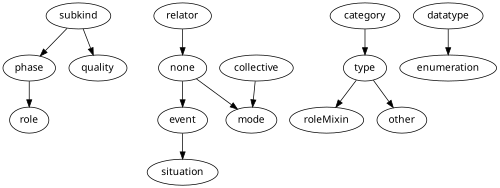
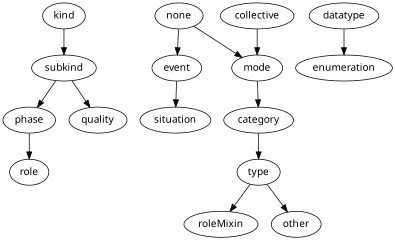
node "kind": added
node "relator": removed
edge "mode" -> "category": added
